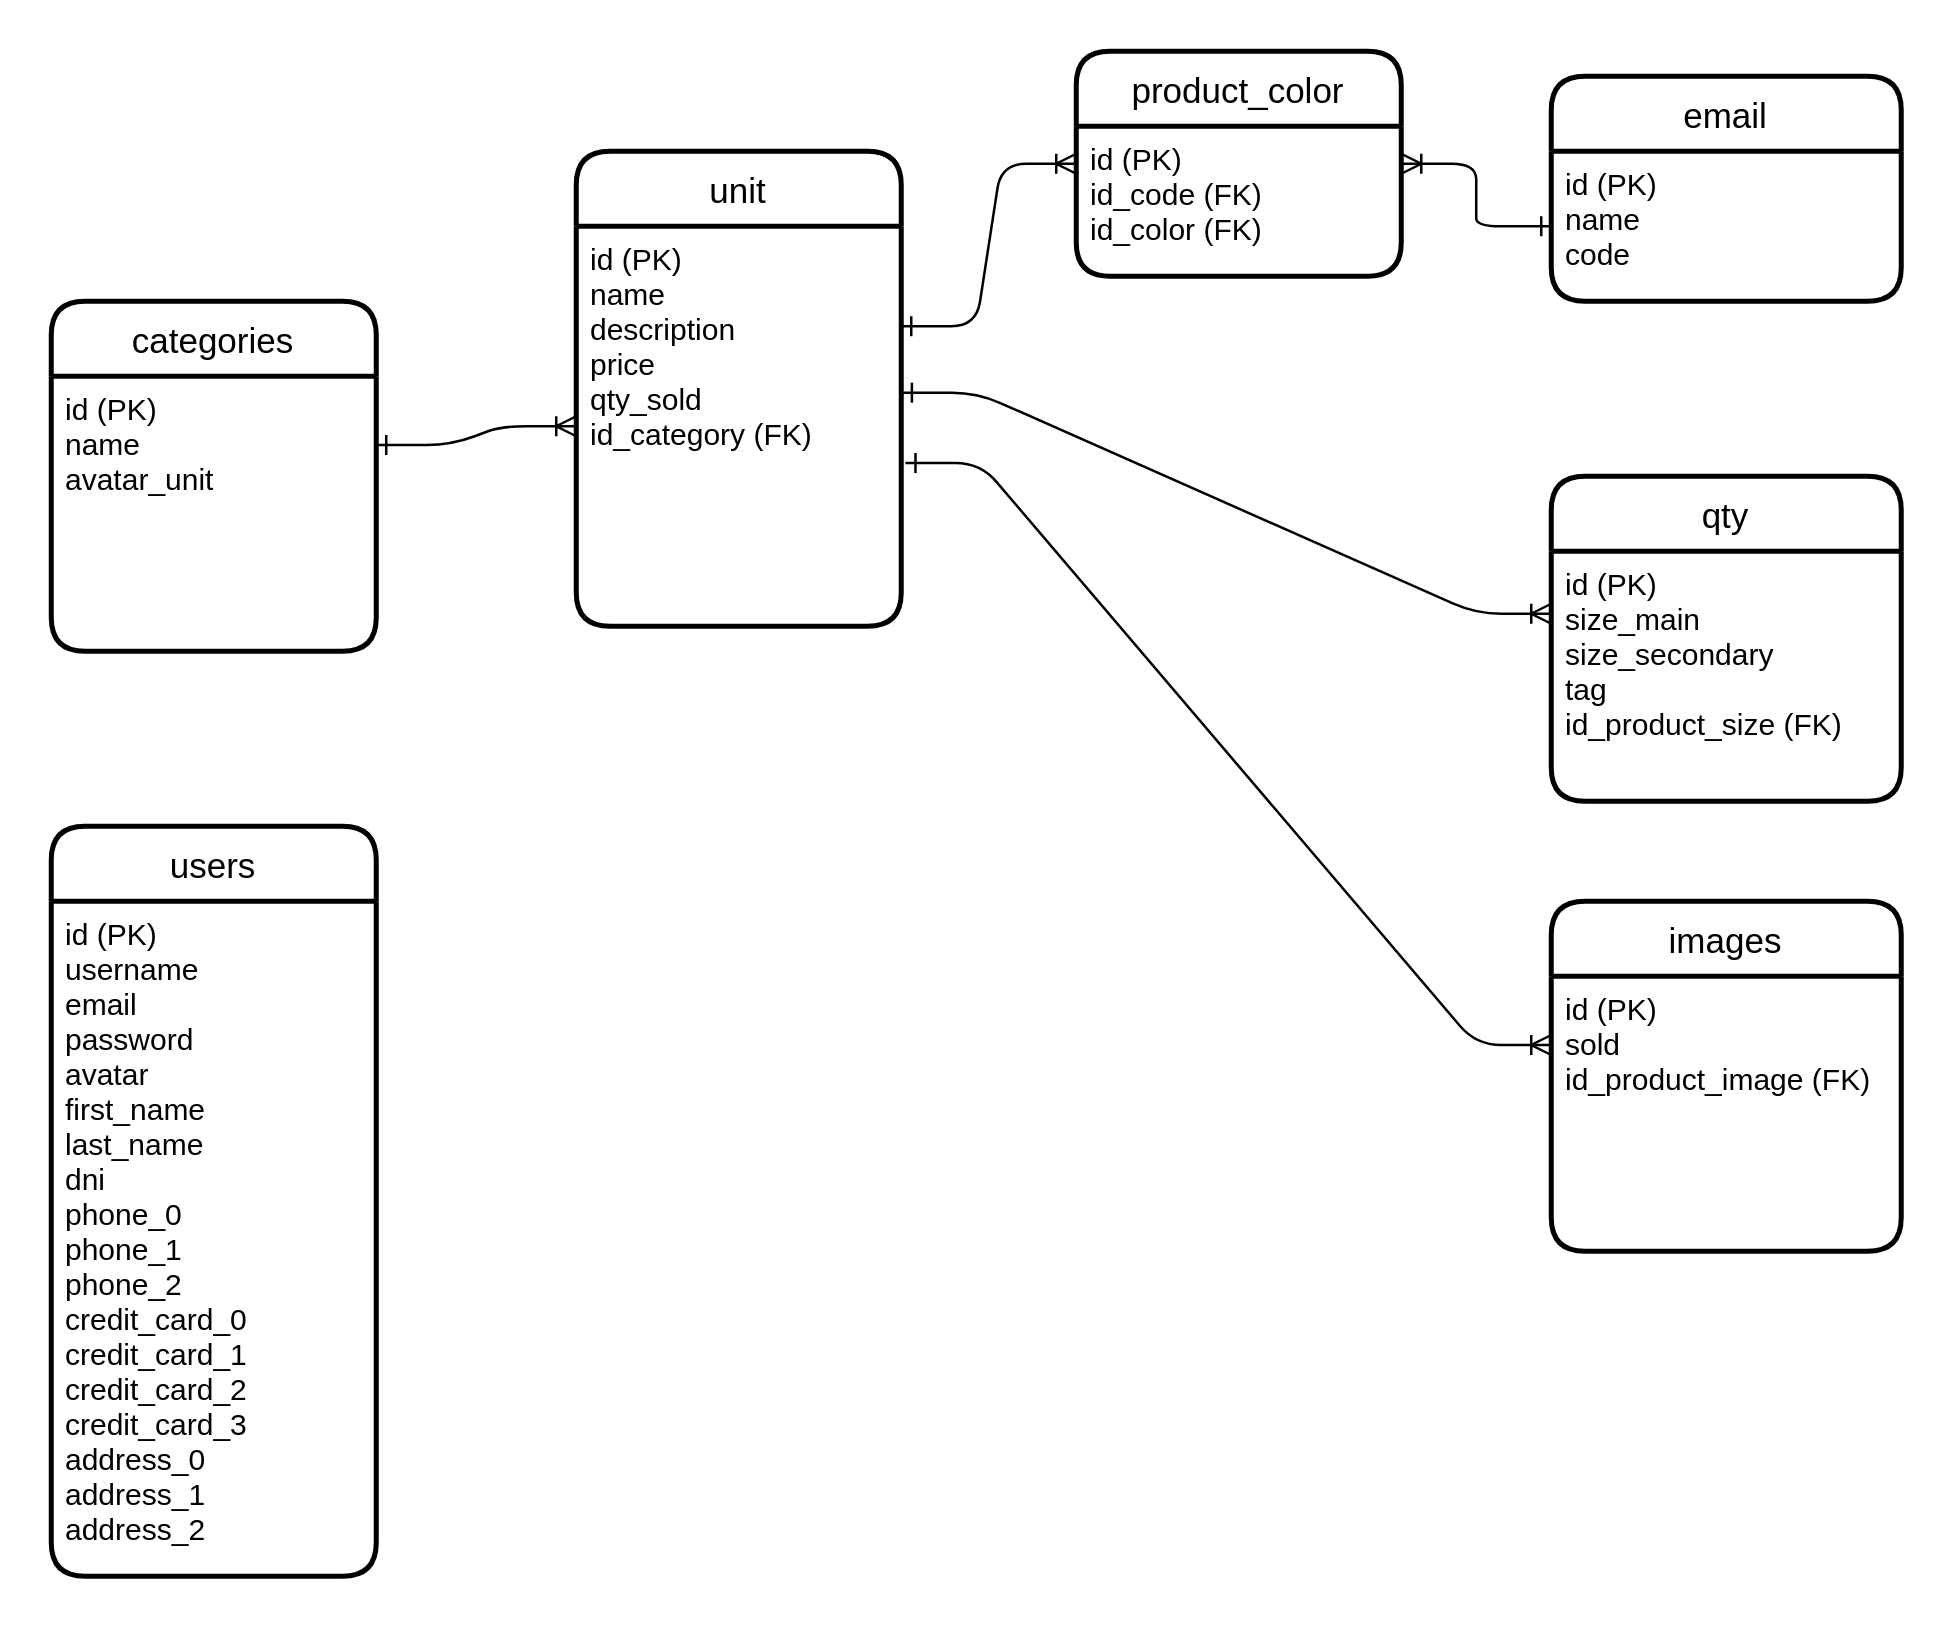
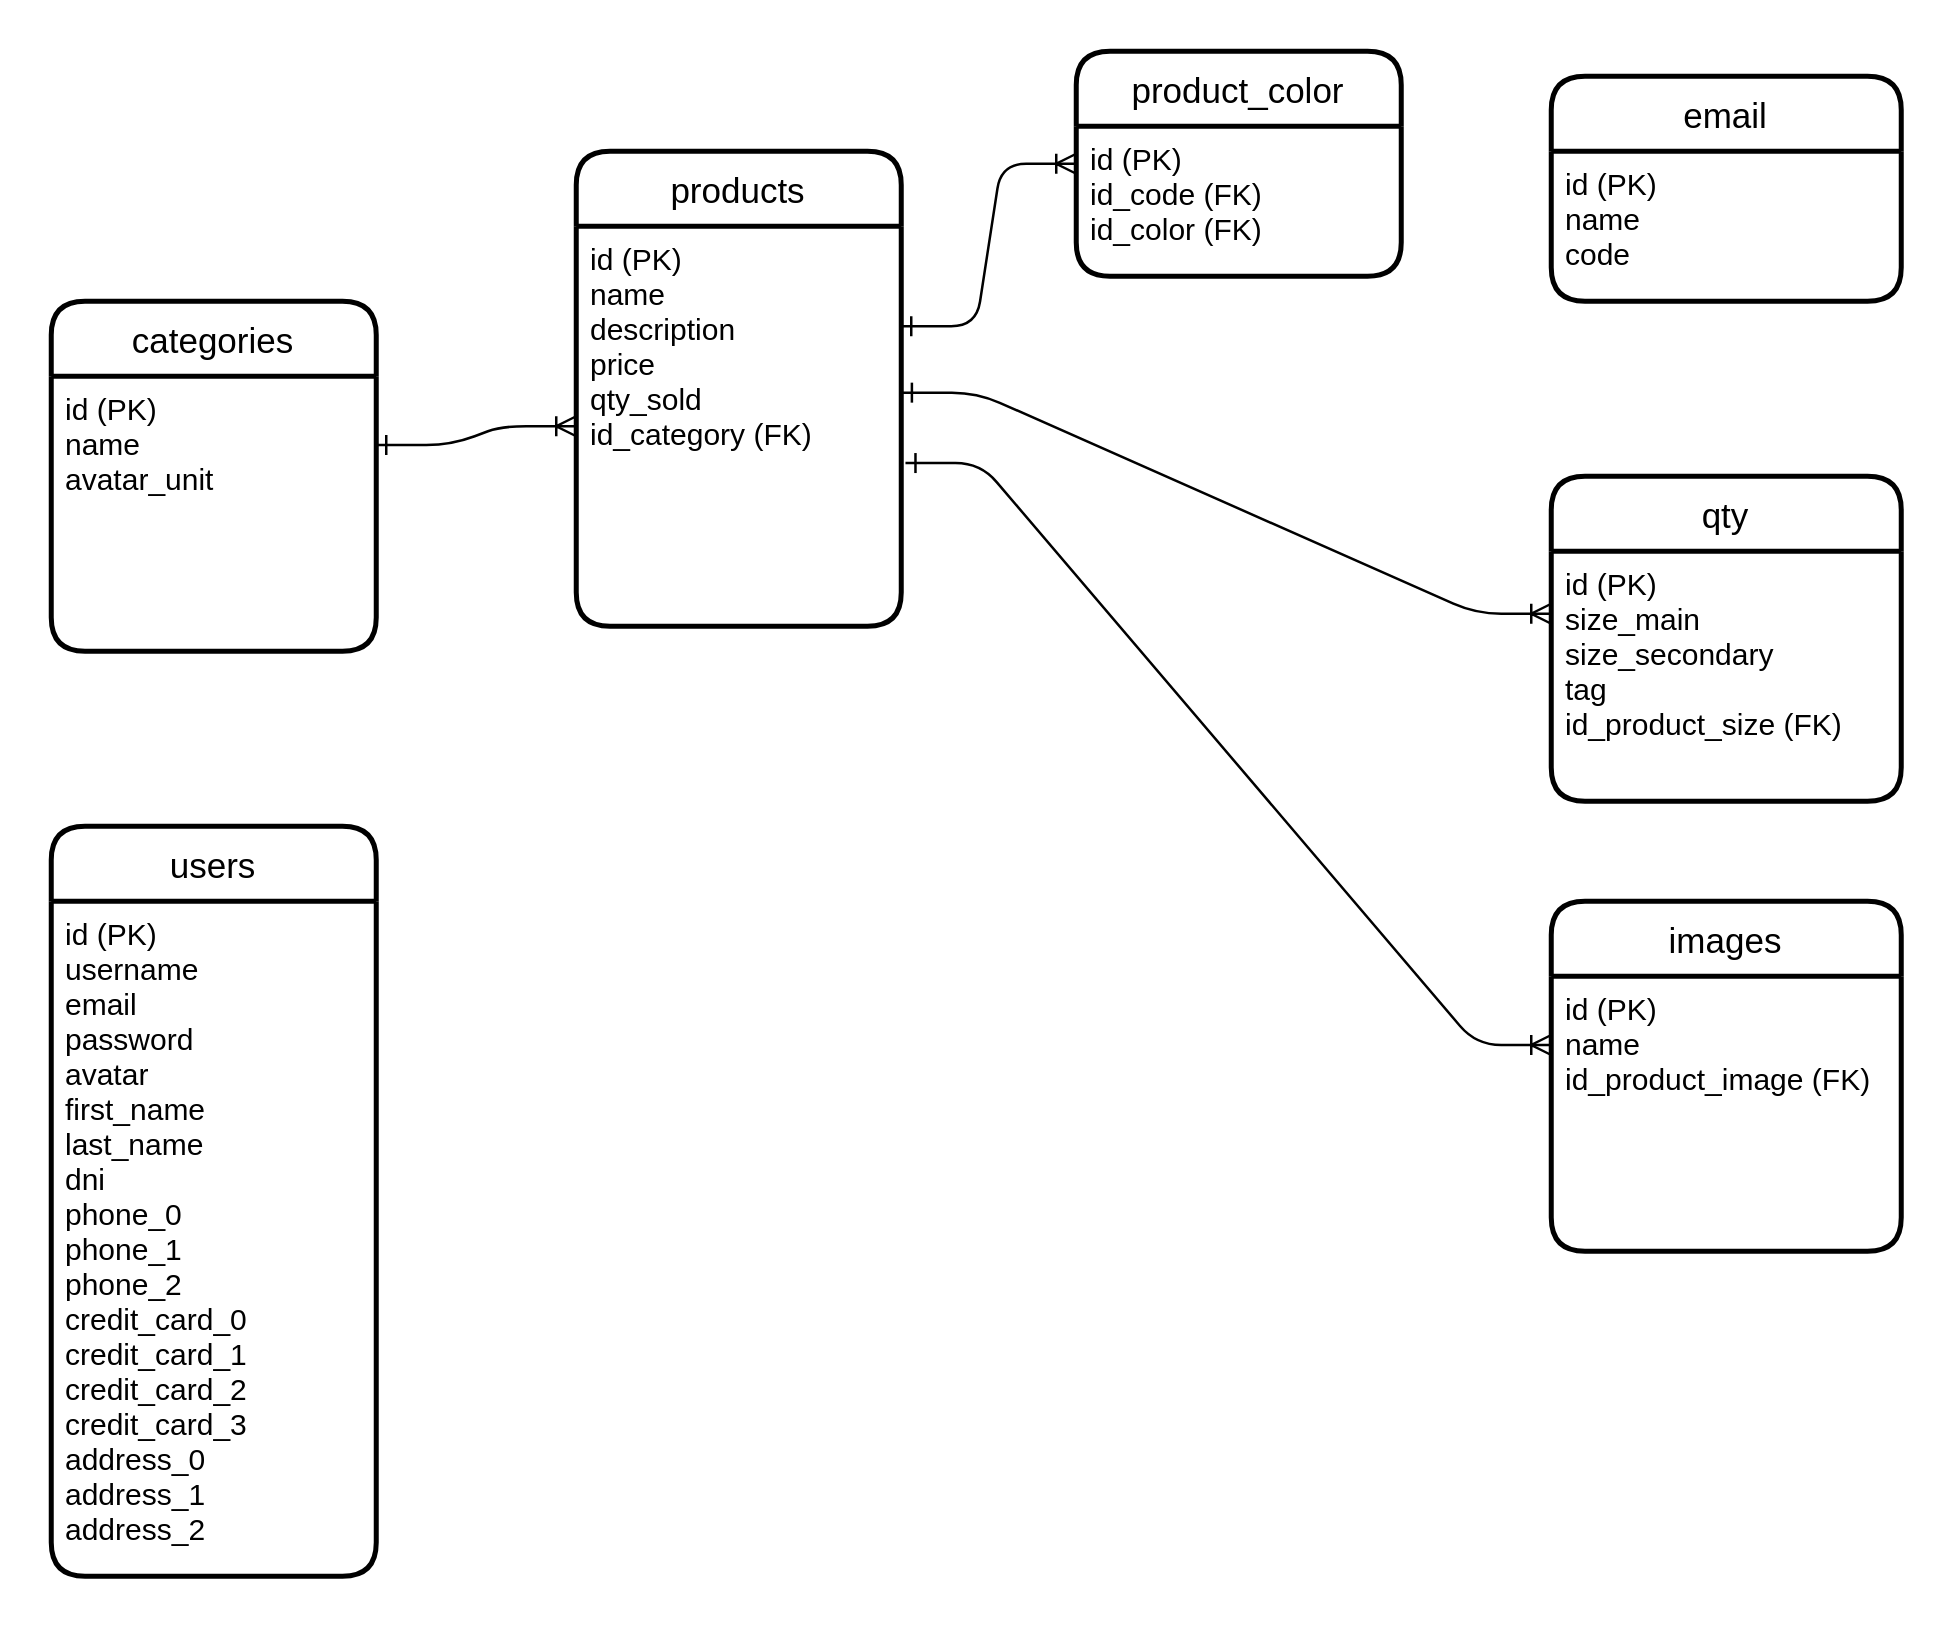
node "unit": label "unit" -> "products"
edge "id (PK) id_code (FK) id_color (FK)" -- "id (PK) name code": removed
node "id (PK) sold id_product_image (FK)": label "id (PK) sold id_product_image (FK)" -> "id (PK) name id_product_image (FK)"
